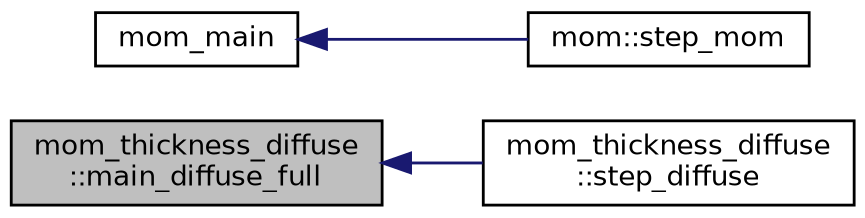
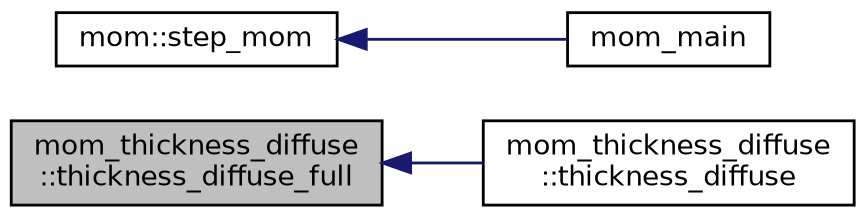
edge "mom::step_mom" -> "mom_main": reversed
node "mom_thickness_diffuse ::main_diffuse_full": label "mom_thickness_diffuse ::main_diffuse_full" -> "mom_thickness_diffuse ::thickness_diffuse_full"
node "mom_thickness_diffuse ::step_diffuse": label "mom_thickness_diffuse ::step_diffuse" -> "mom_thickness_diffuse ::thickness_diffuse"
